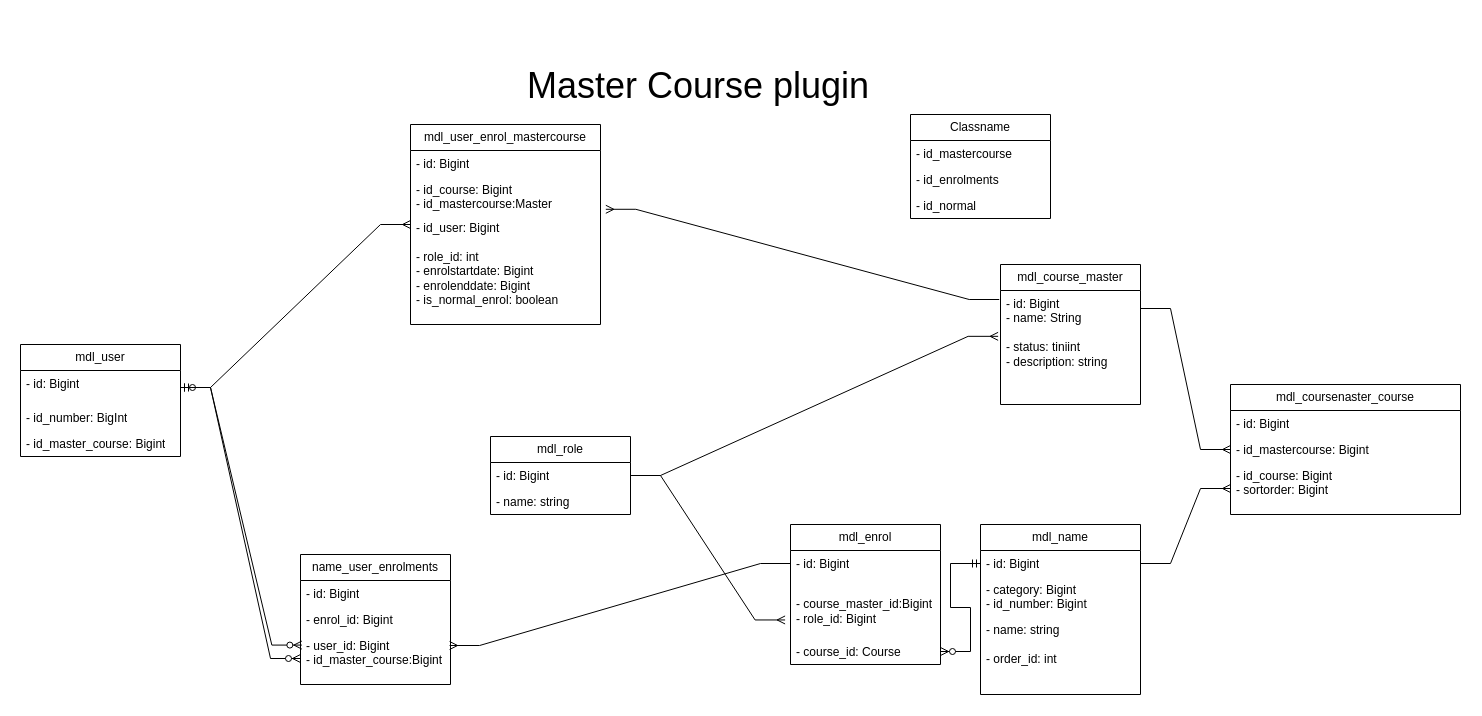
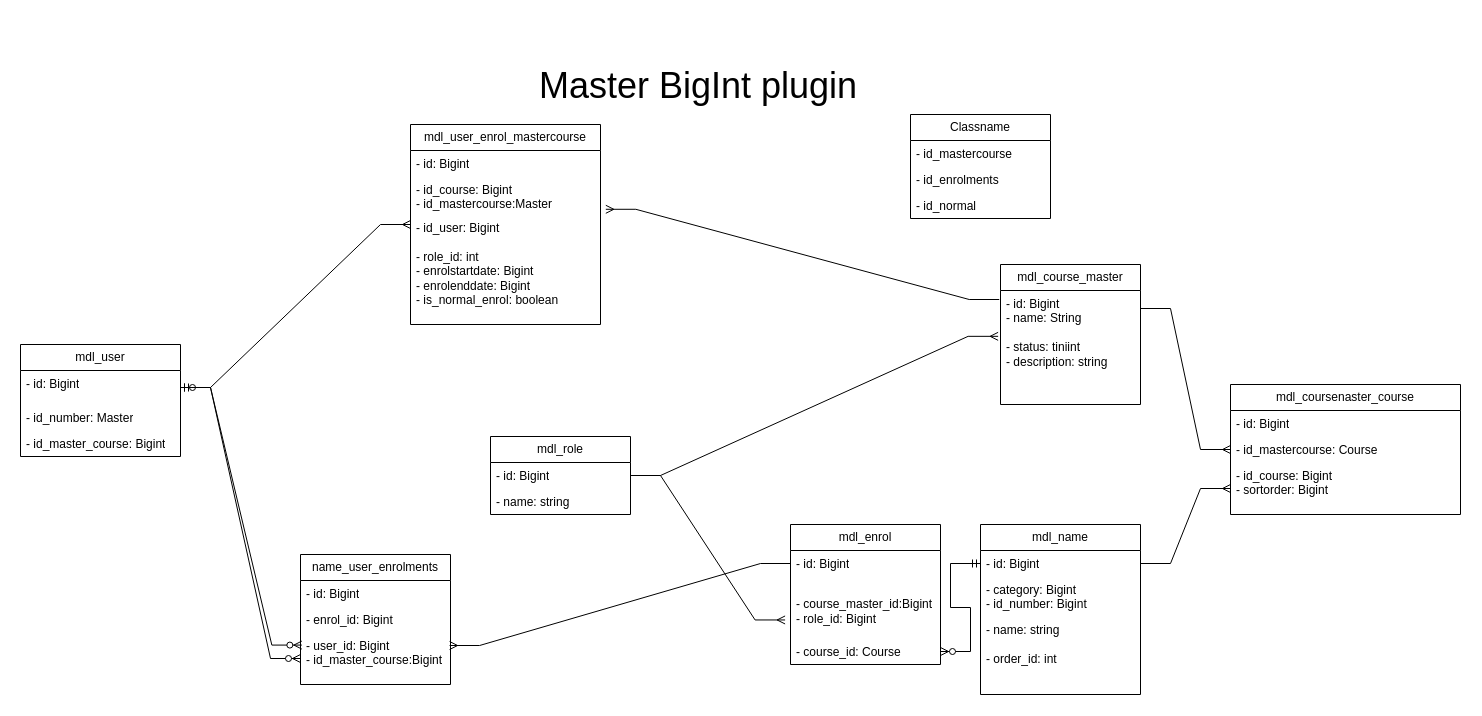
node "Master Course plugin": label "Master Course plugin" -> "Master BigInt plugin"
node "- id_number: BigInt": label "- id_number: BigInt" -> "- id_number: Master"
node "- id_mastercourse: Bigint": label "- id_mastercourse: Bigint" -> "- id_mastercourse: Course"
